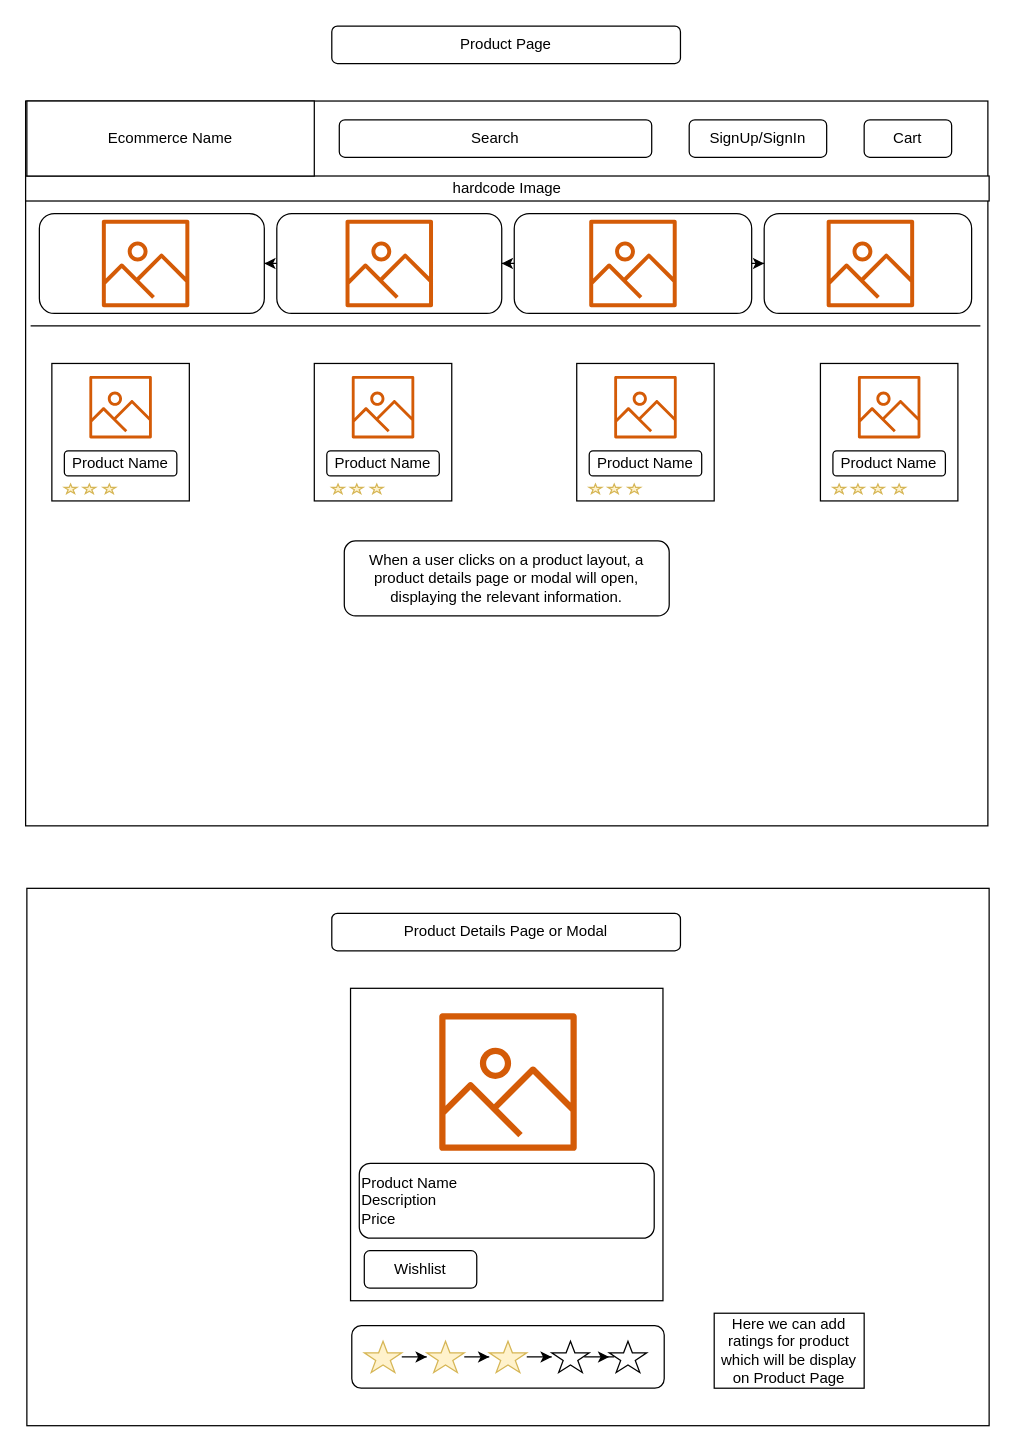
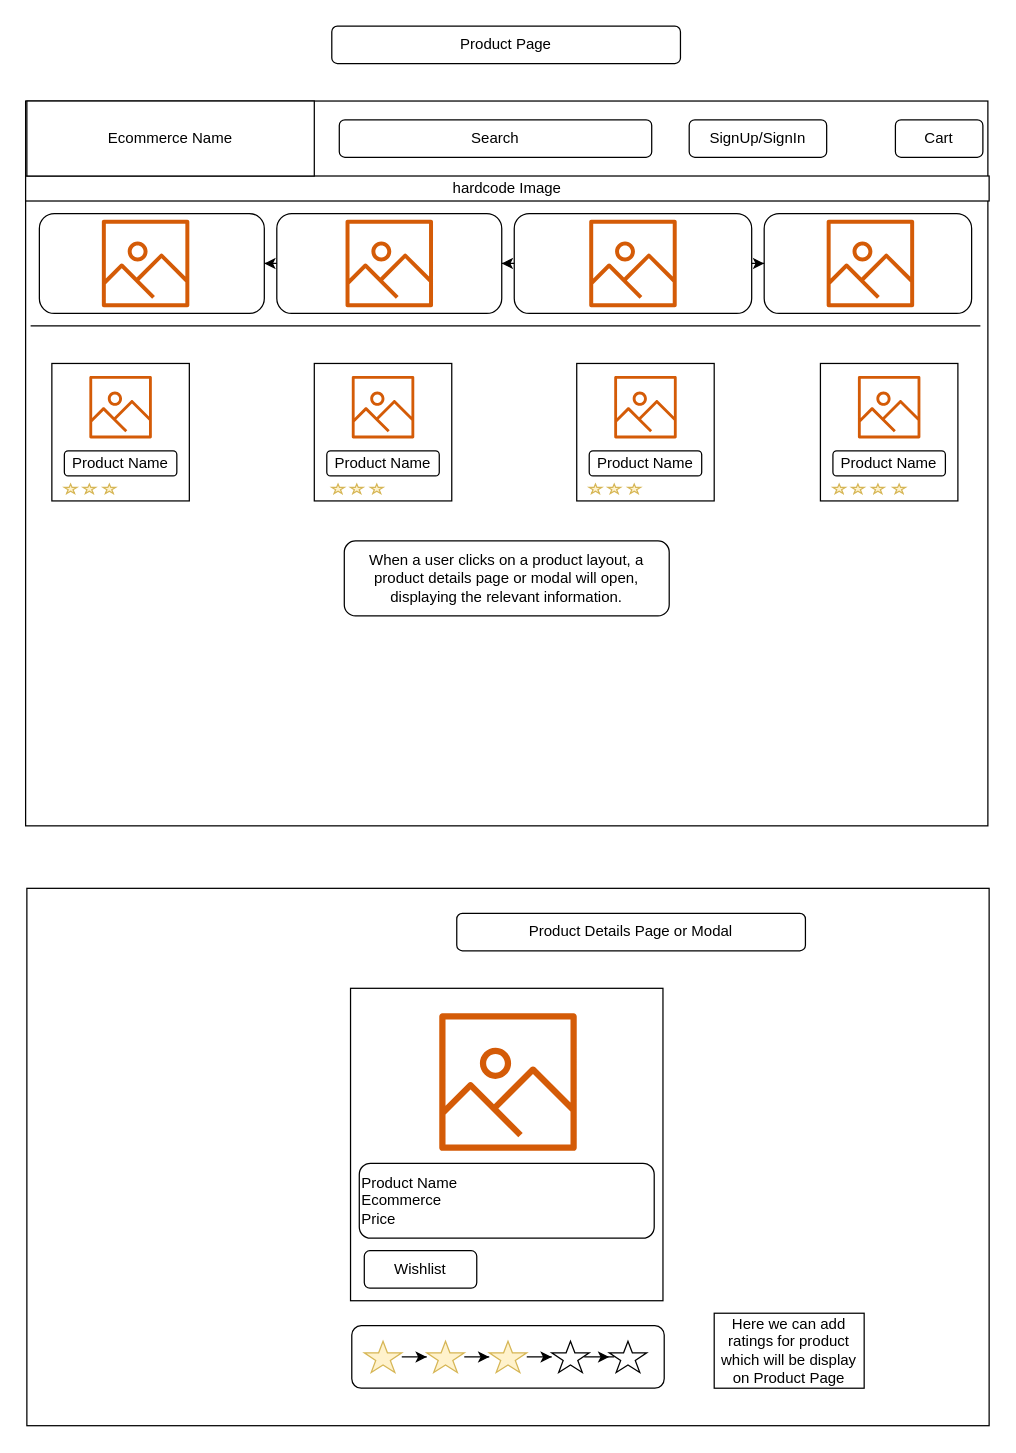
node "Cart": moved (908, 138) -> (939, 138)
node "Product Details Page or Modal": moved (506, 932) -> (631, 932)
node "Product Name Description Price": label "Product Name Description Price" -> "Product Name Ecommerce Price"
